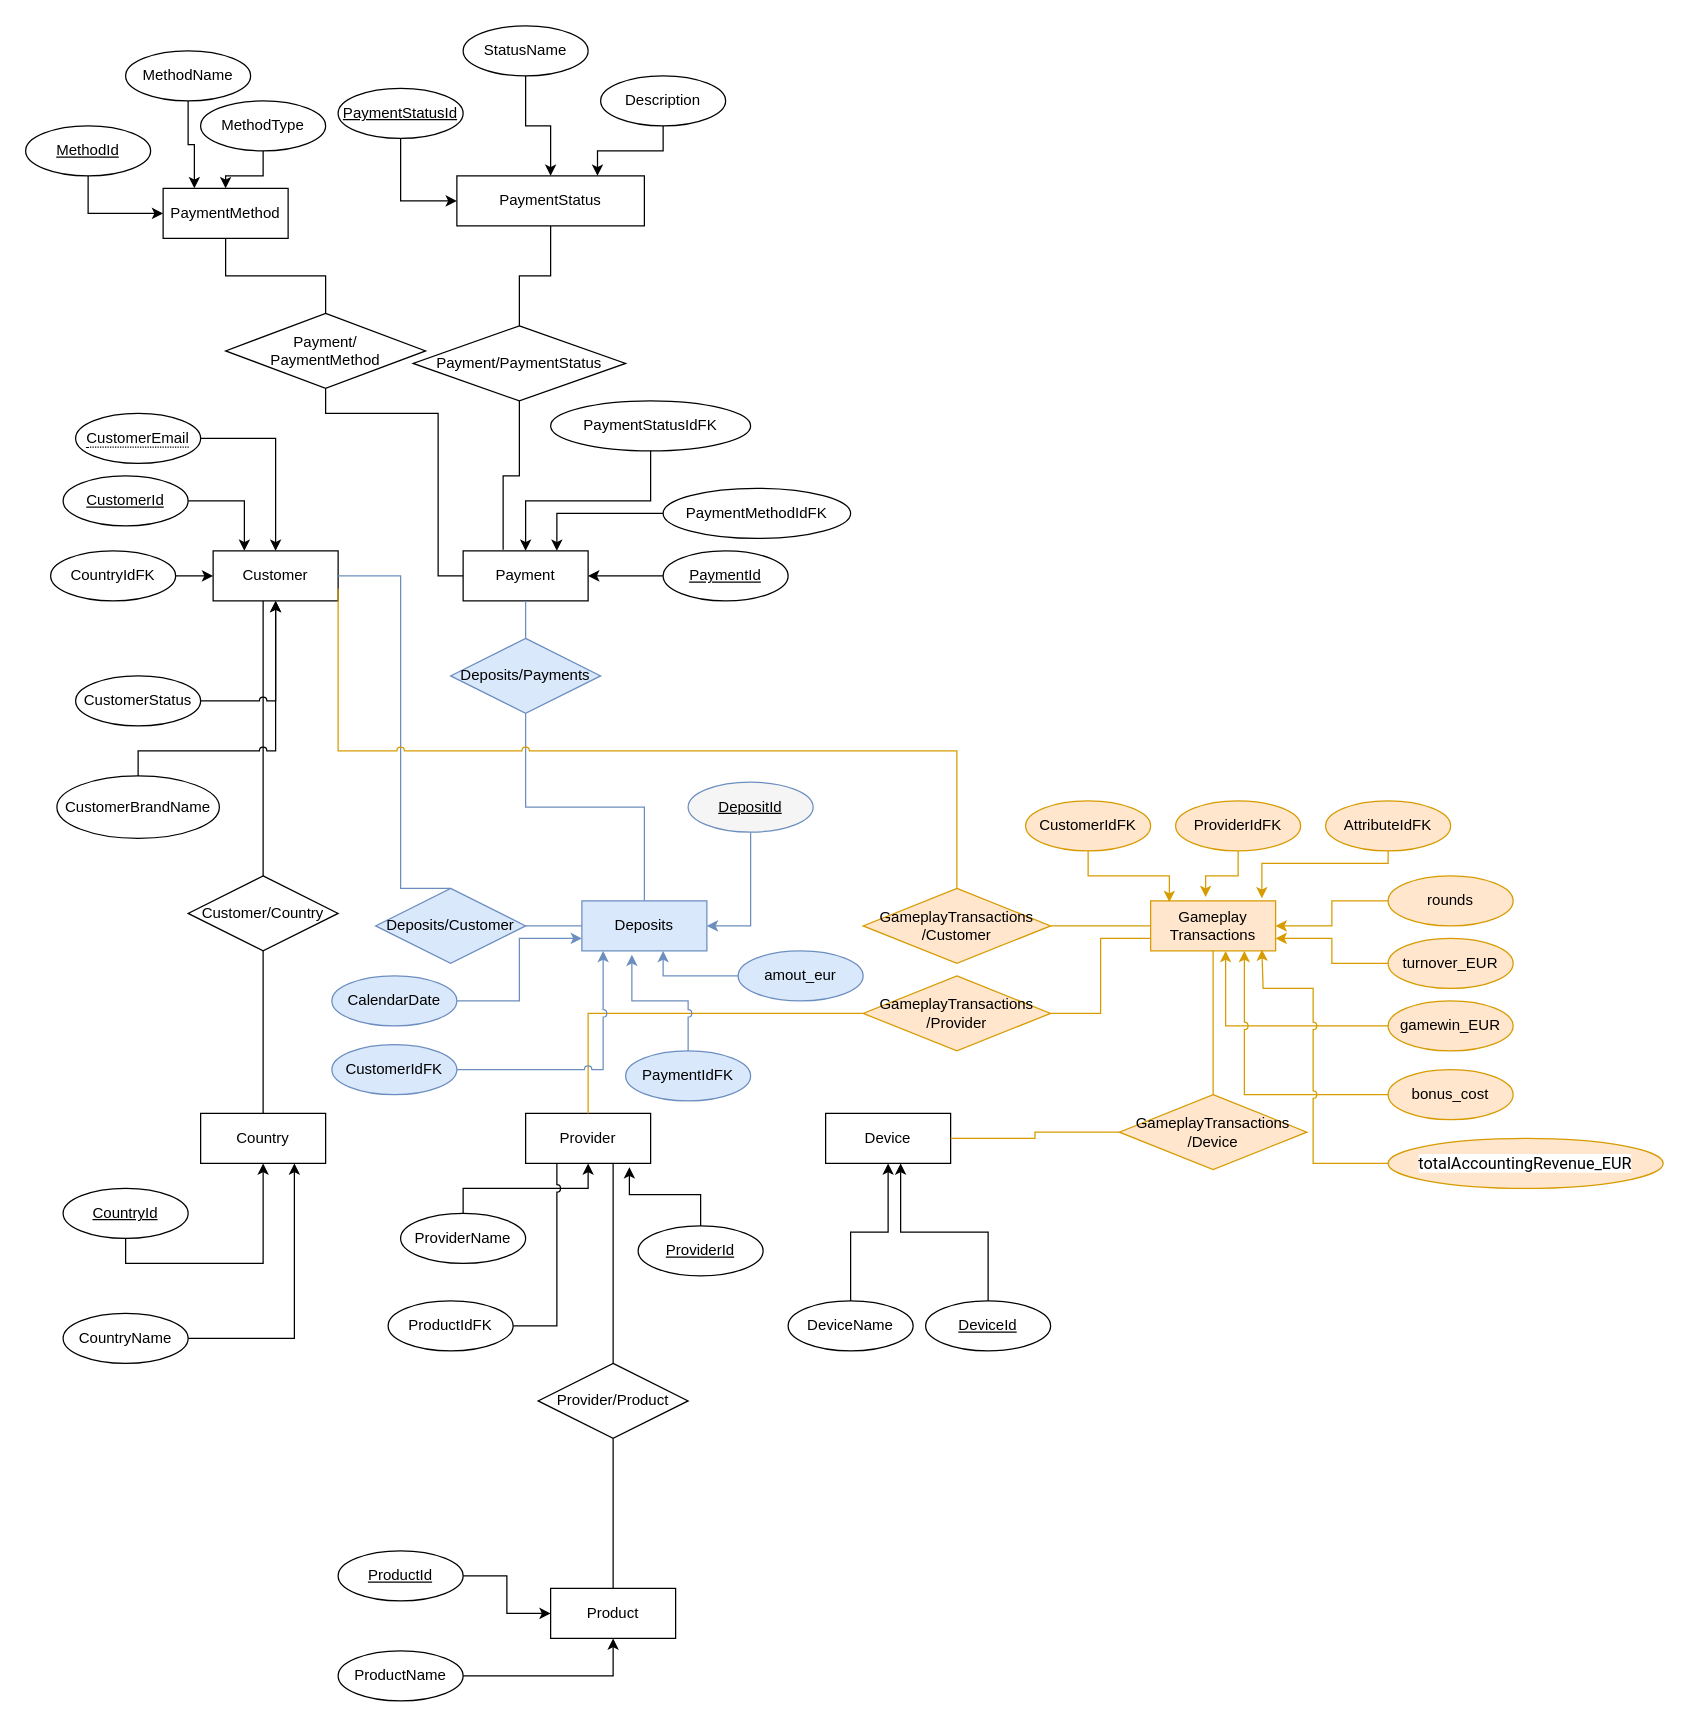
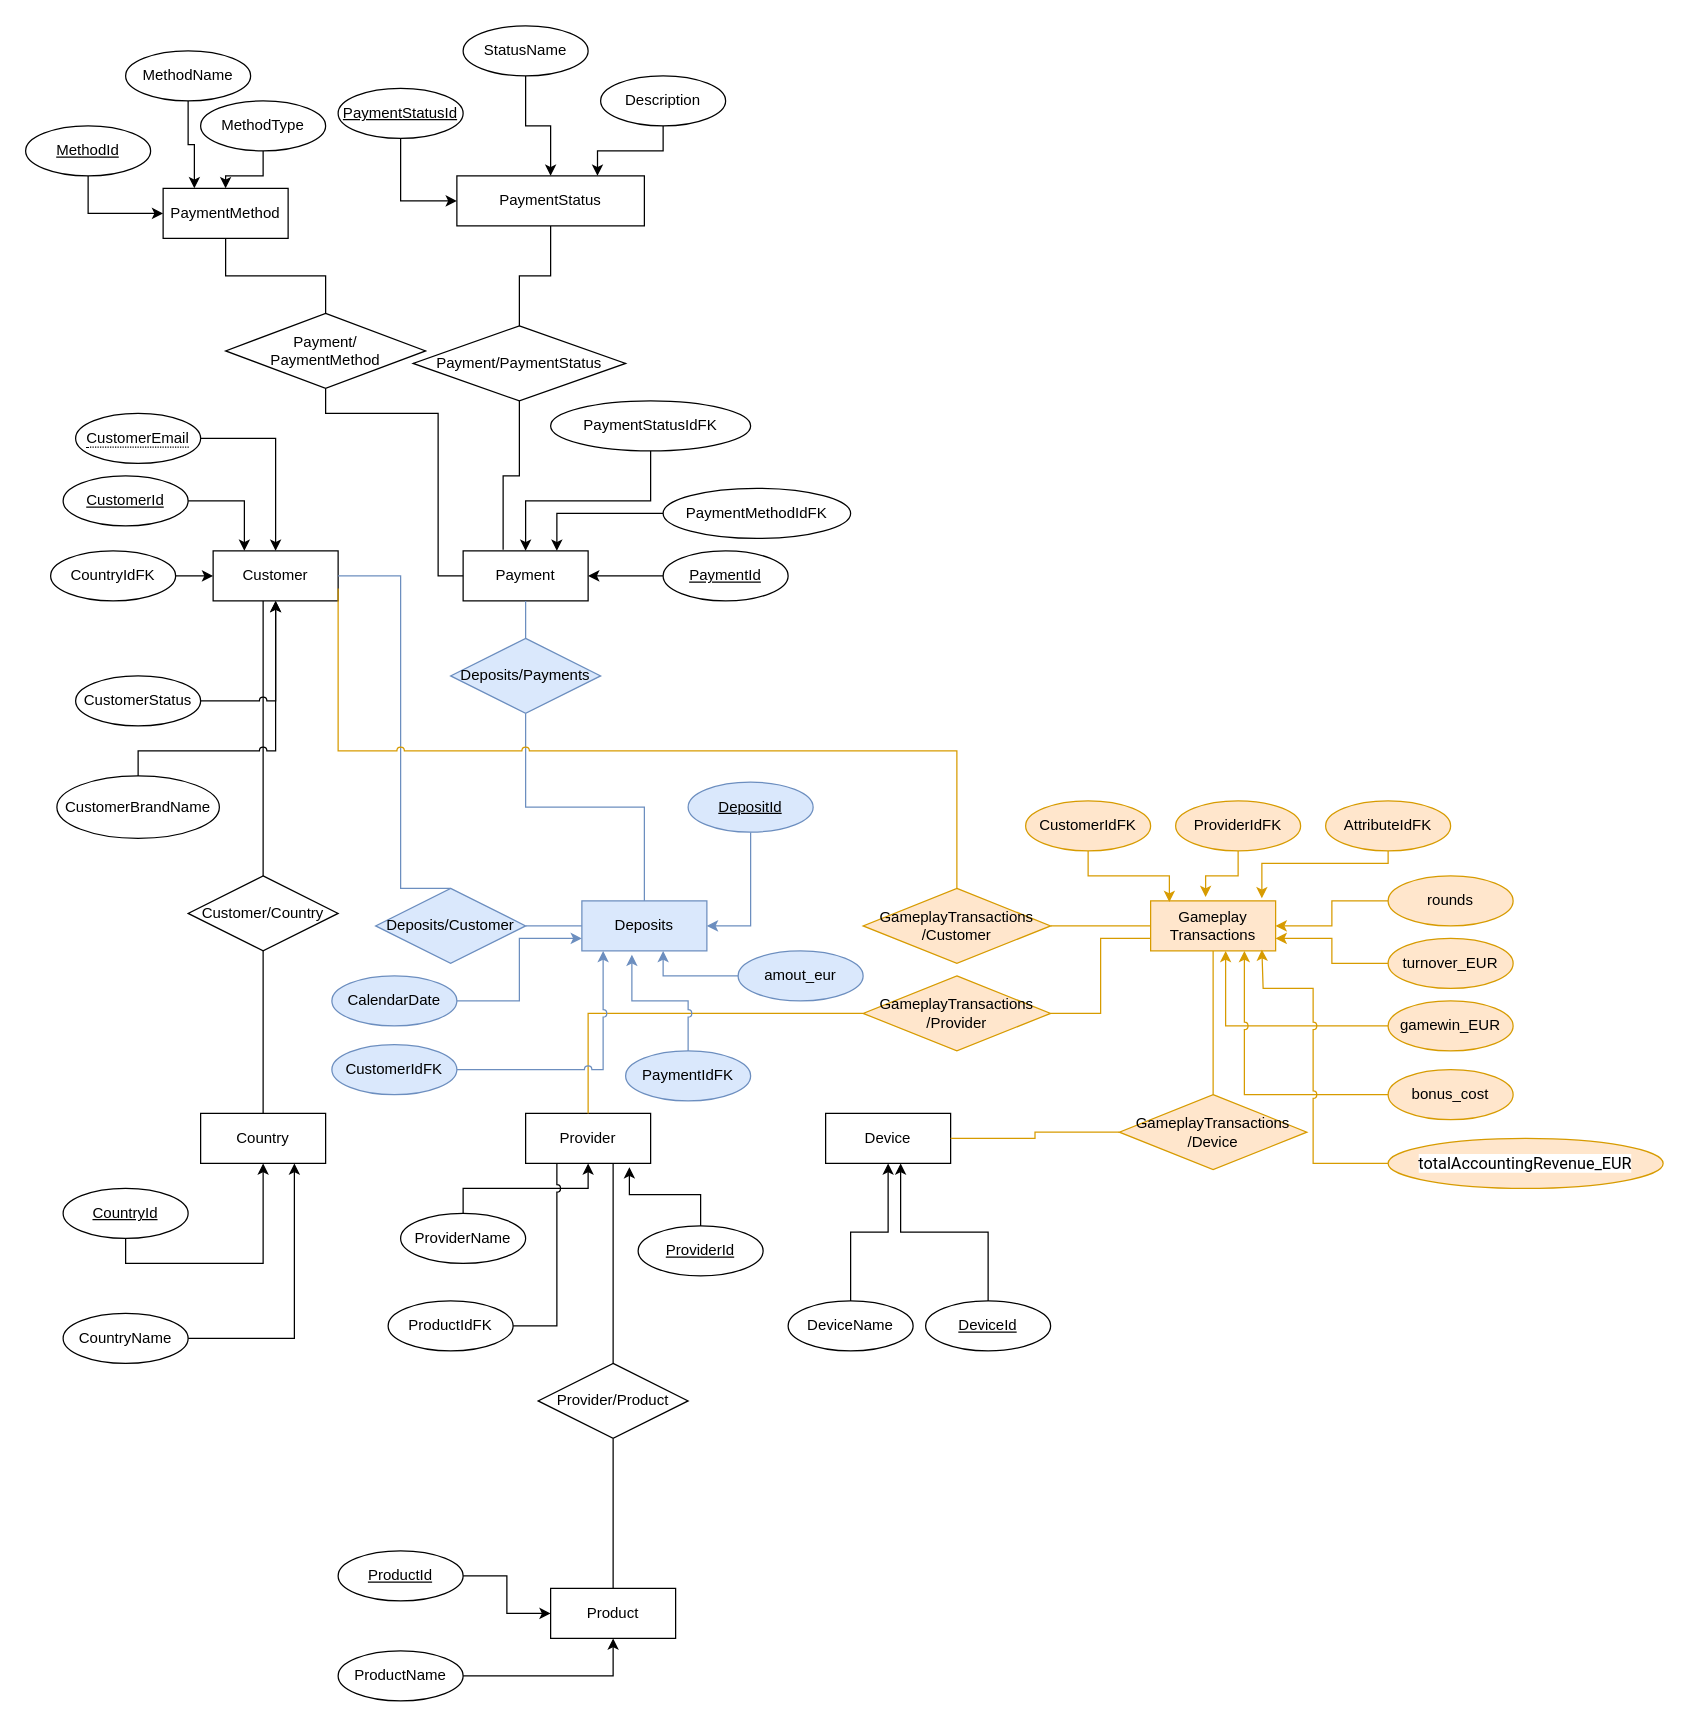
node "DepositId": fillcolor #f5f5f5 -> #dae8fc
